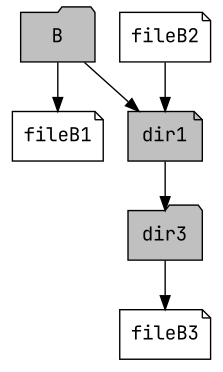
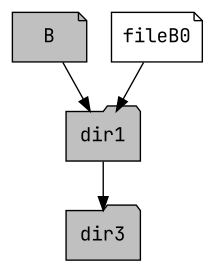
node "B": shape folder -> note
node "fileB2": label "fileB2" -> "fileB0"
node "fileB1": removed
node "dir1": shape note -> folder
node "fileB3": removed
